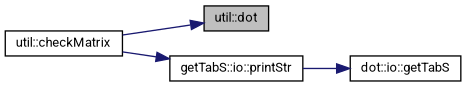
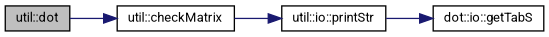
edge "util::checkMatrix" -> "util::dot": reversed
node "getTabS::io::printStr": label "getTabS::io::printStr" -> "util::io::printStr"
